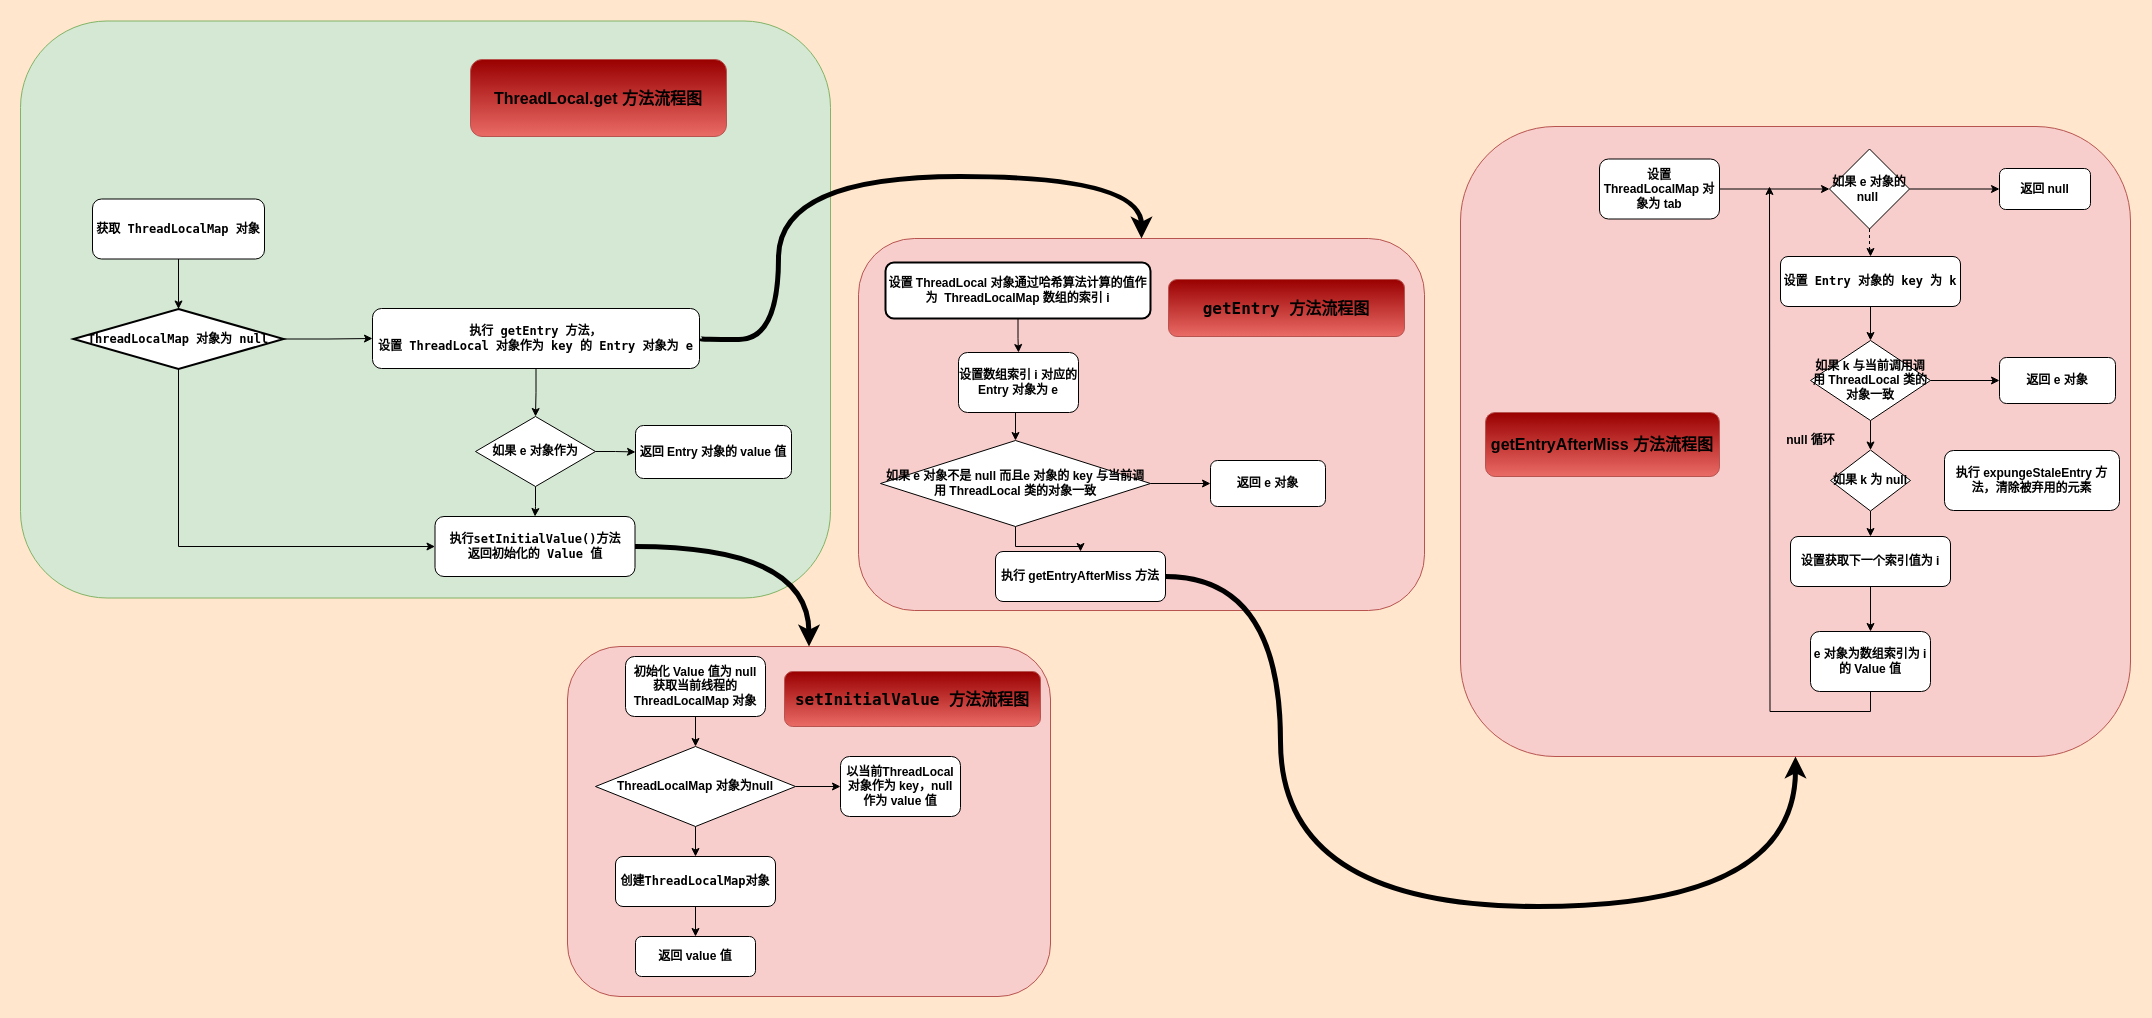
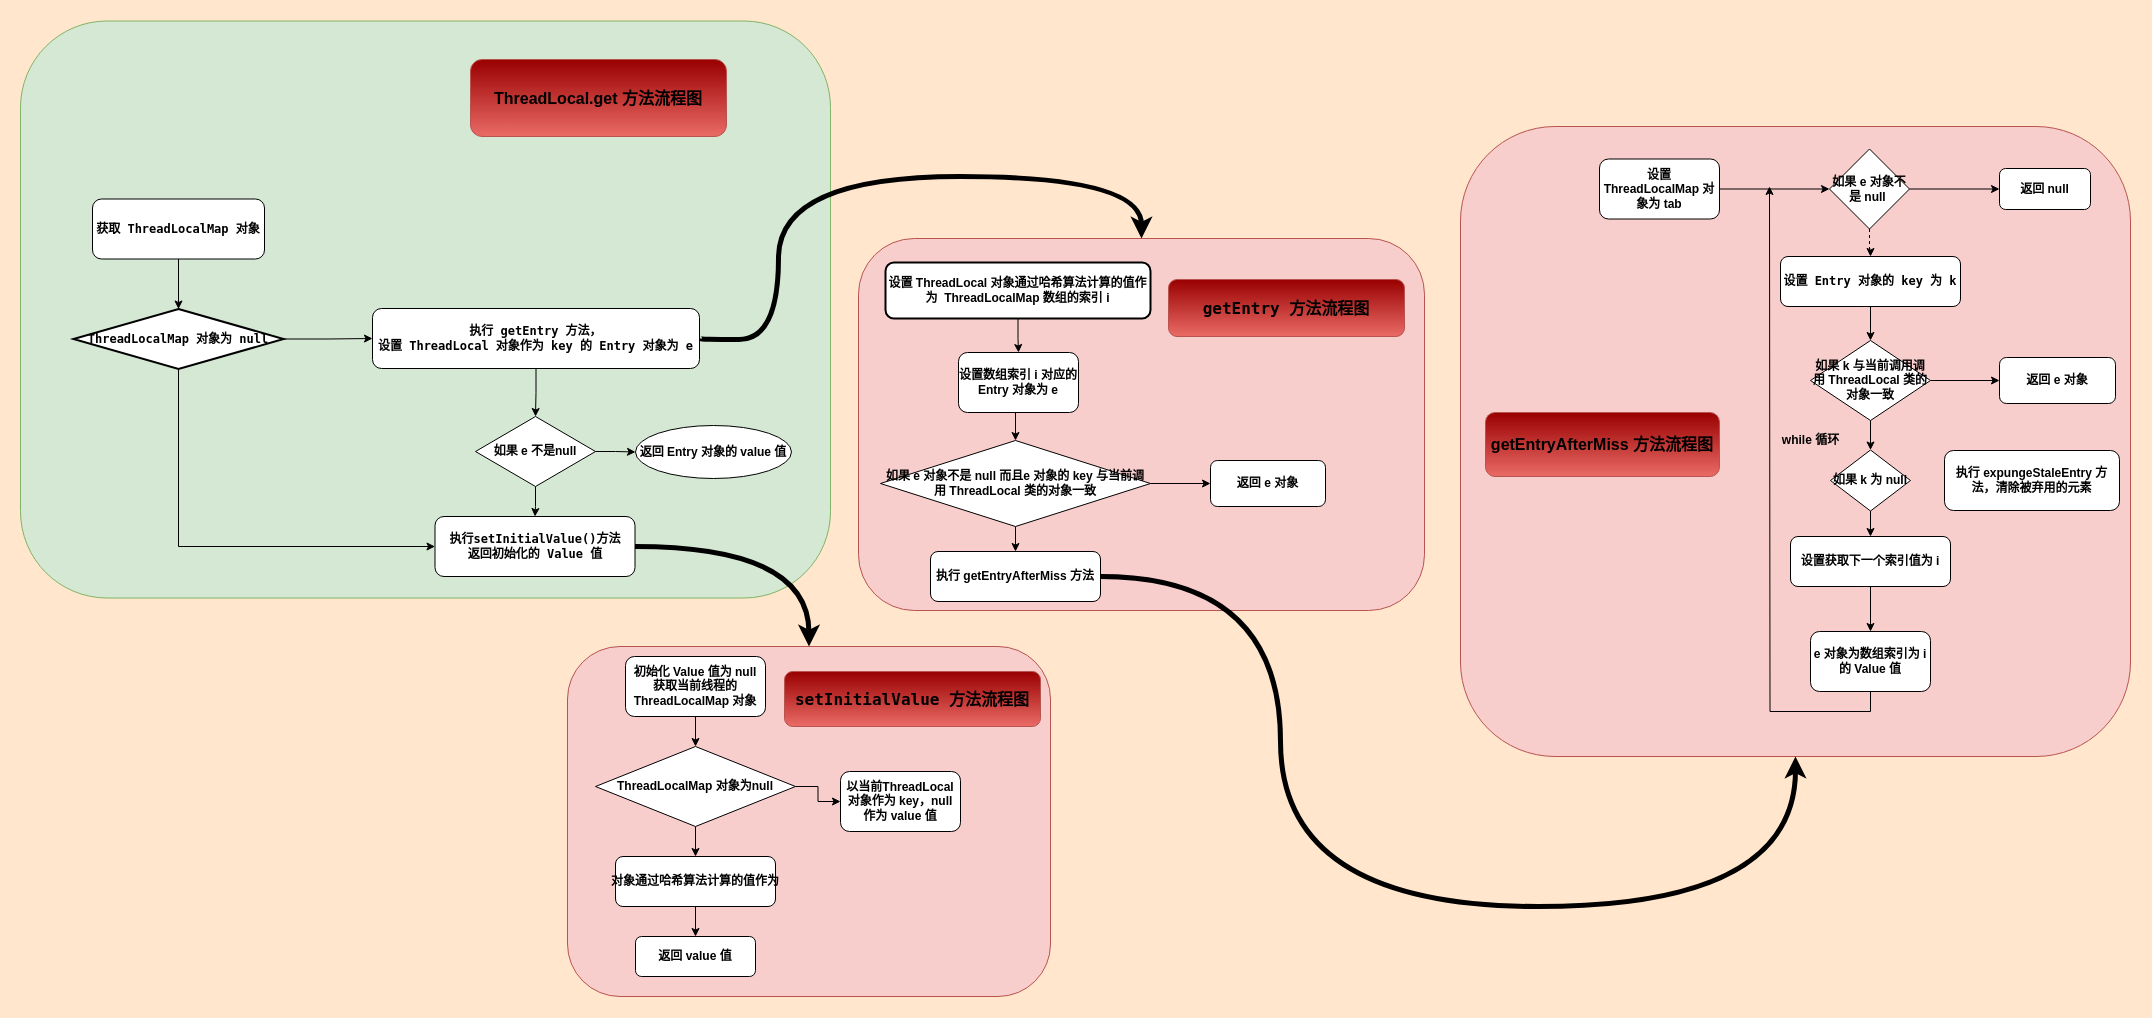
node "如果 e 对象的 null": label "如果 e 对象的 null" -> "如果 e 对象不是 null"
node "null 循环": label "null 循环" -> "while 循环"
node "如果 e 对象作为": label "如果 e 对象作为" -> "如果 e 不是null"
node "返回 Entry 对象的 value 值": shape rounded rectangle -> ellipse
node "执行 getEntryAfterMiss 方法": moved (1081, 577) -> (1016, 577)
node "以当前ThreadLocal对象作为 key，null 作为 value 值": moved (901, 787) -> (901, 802)
node "创建ThreadLocalMap对象": label "创建ThreadLocalMap对象" -> "对象通过哈希算法计算的值作为"
